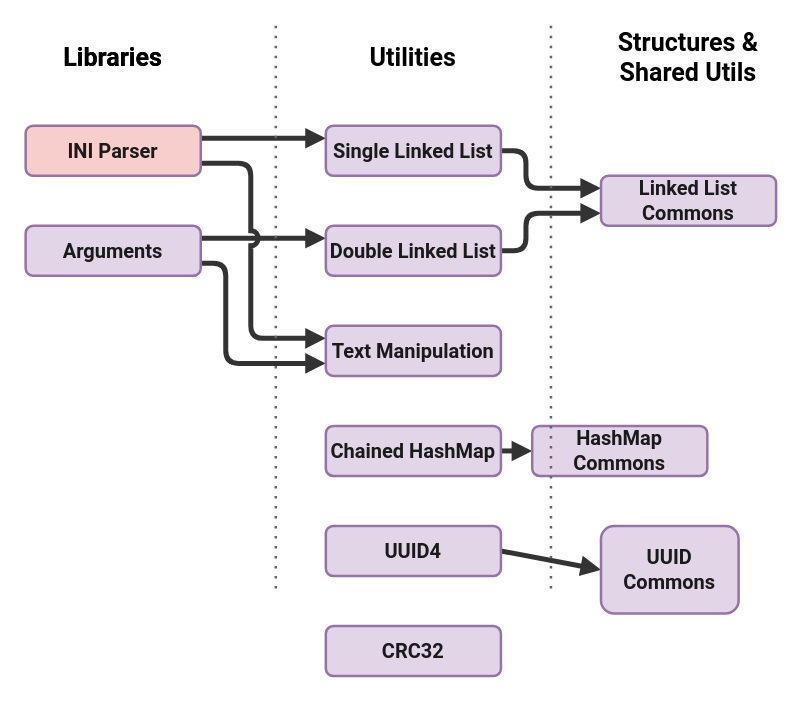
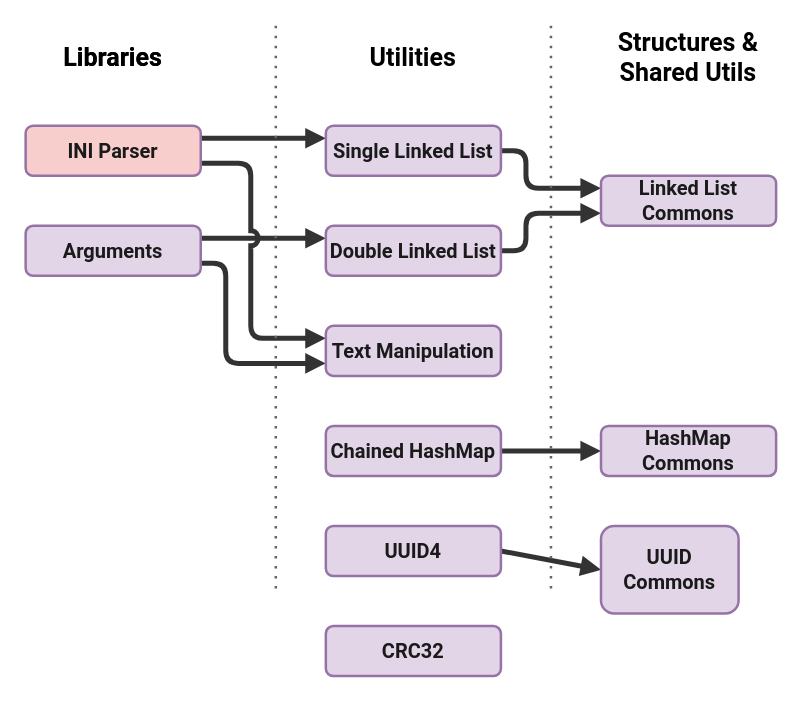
node "HashMap Commons": moved (619, 451) -> (688, 451)
